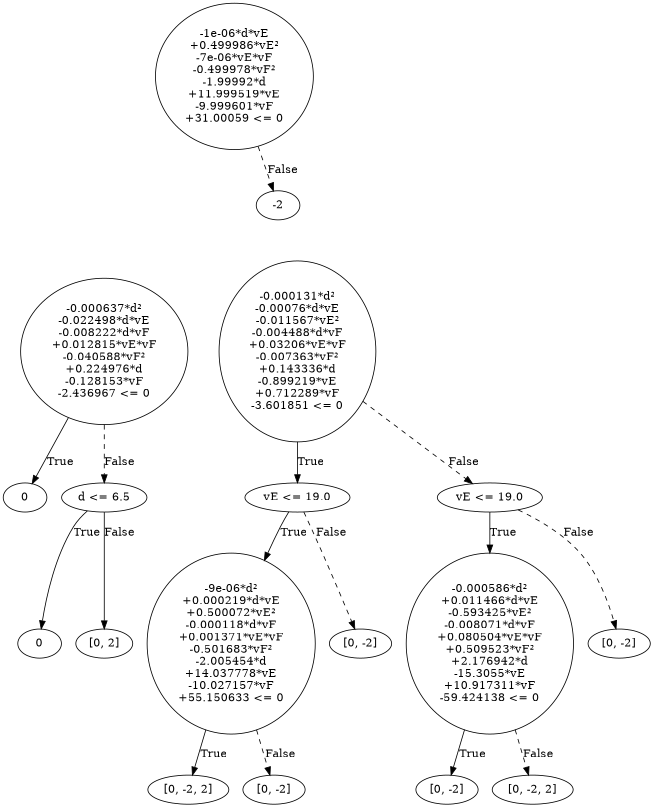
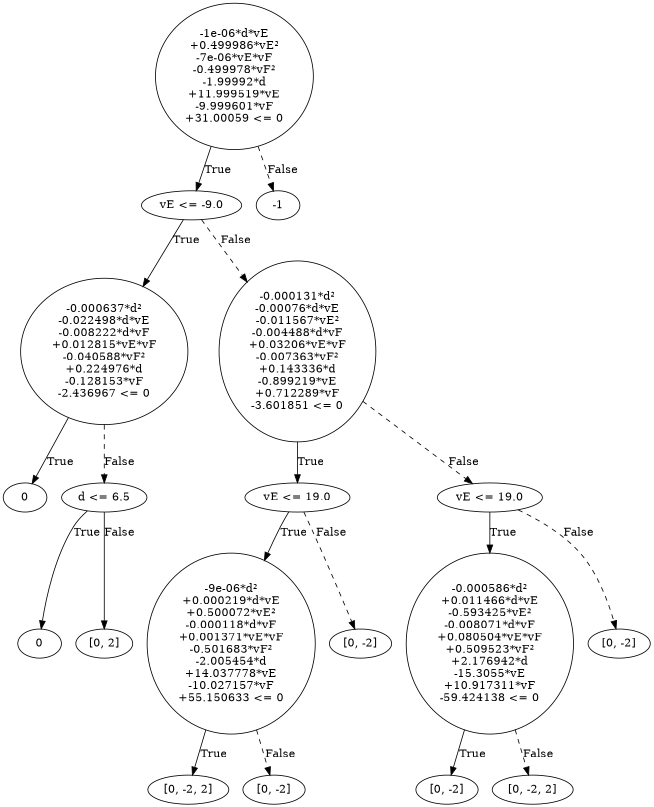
node "vE <= -9.0": added
node "-2": label "-2" -> "-1"
